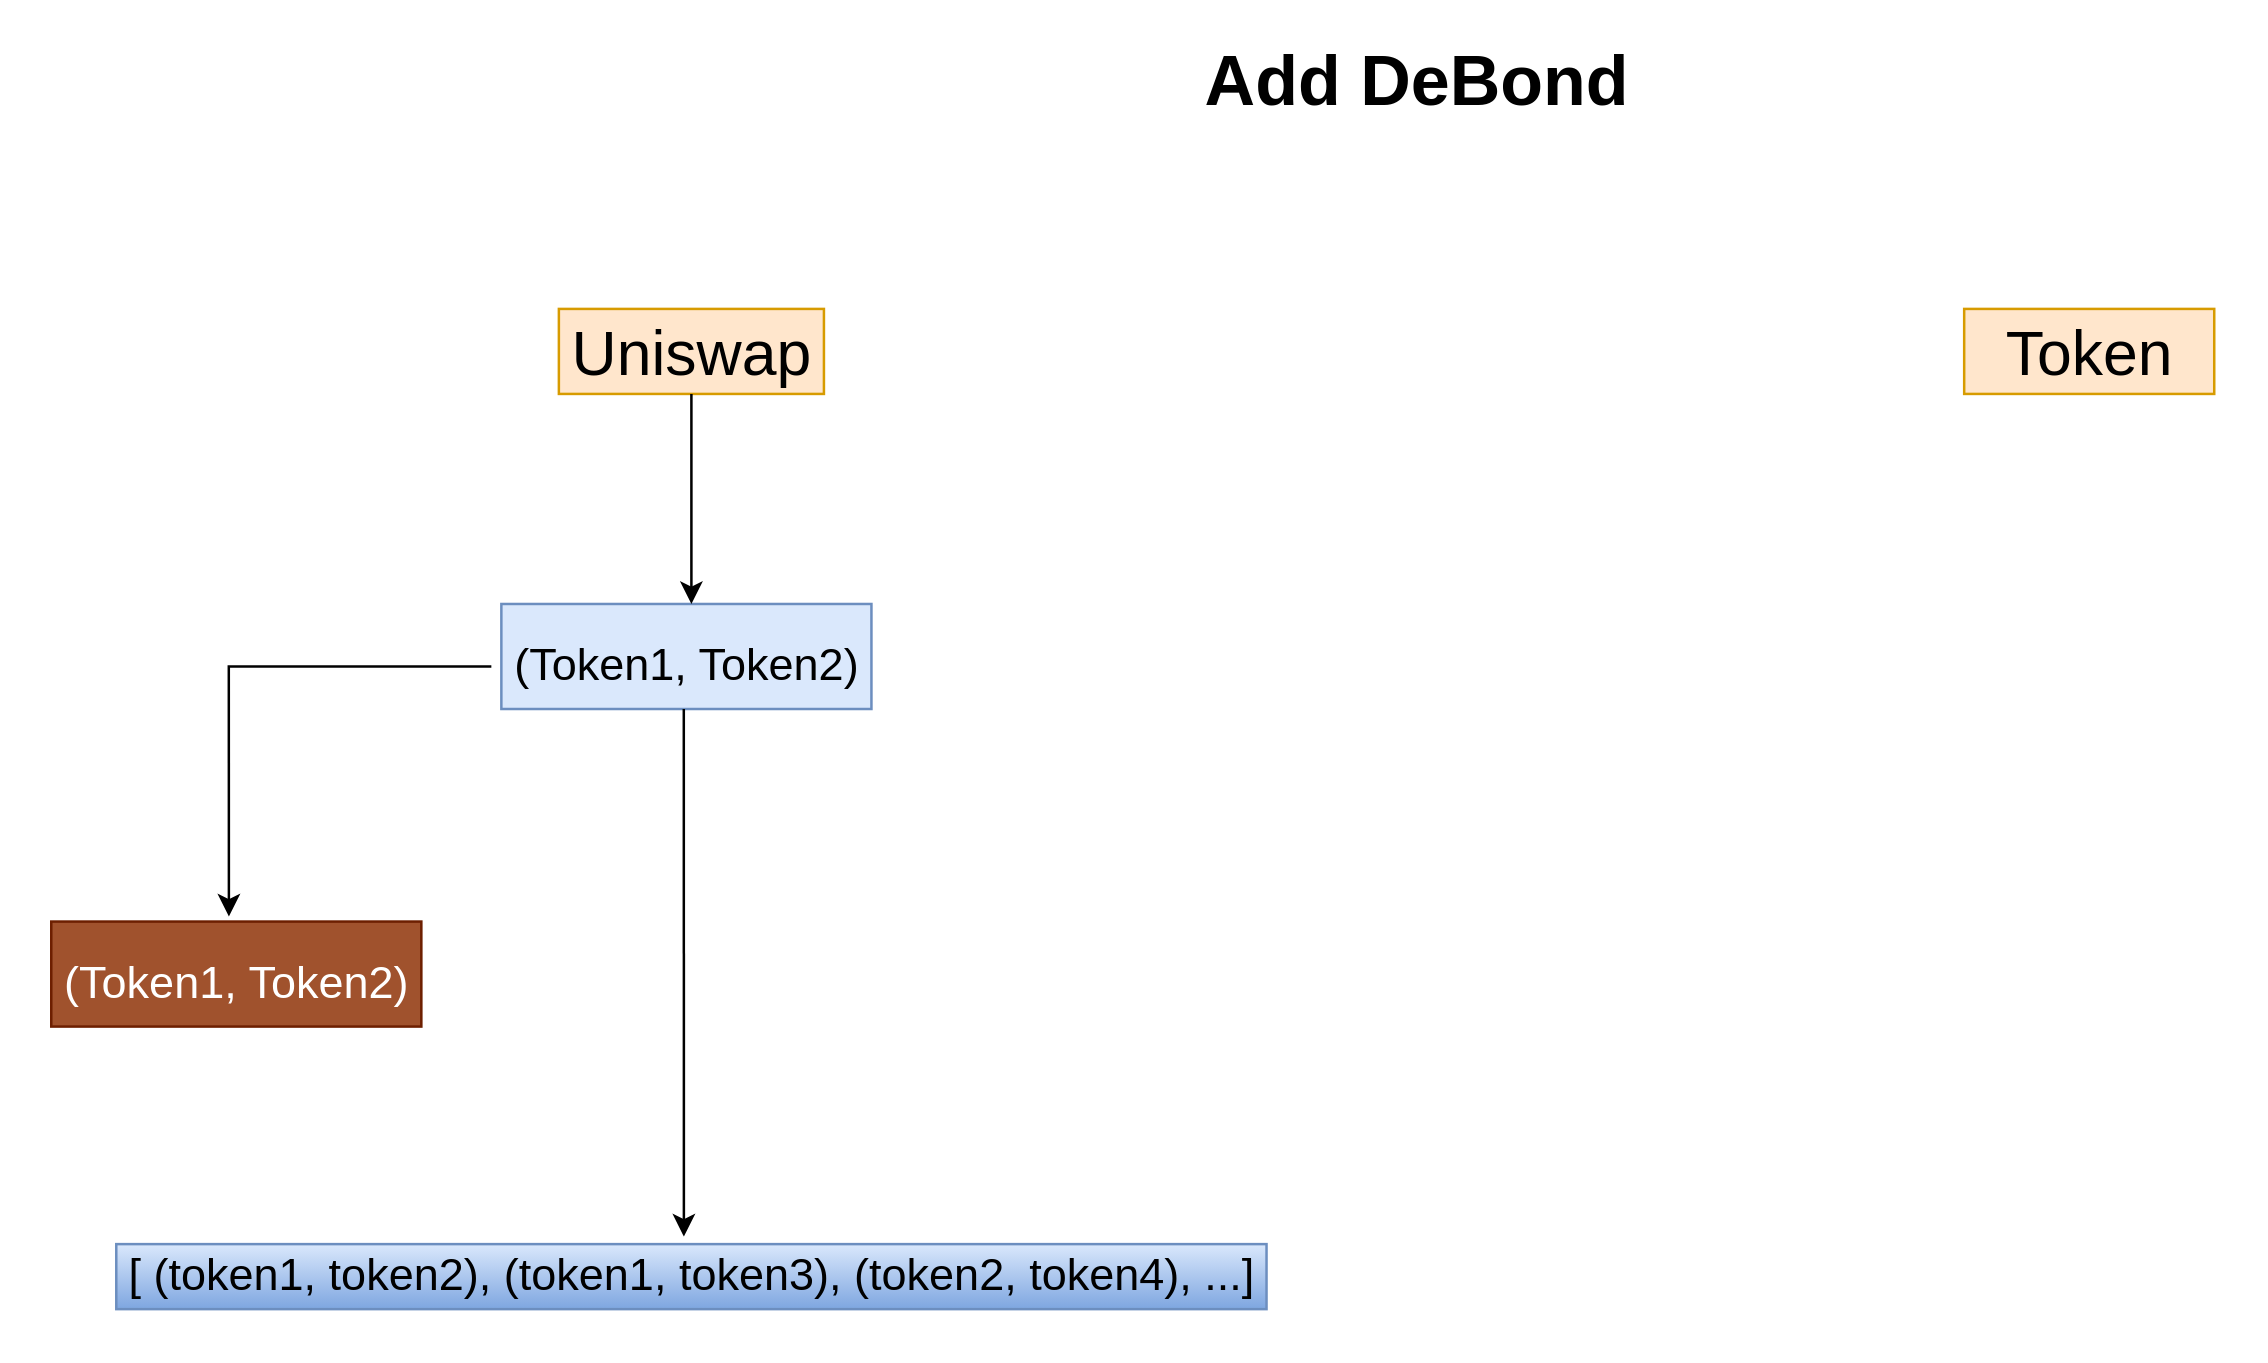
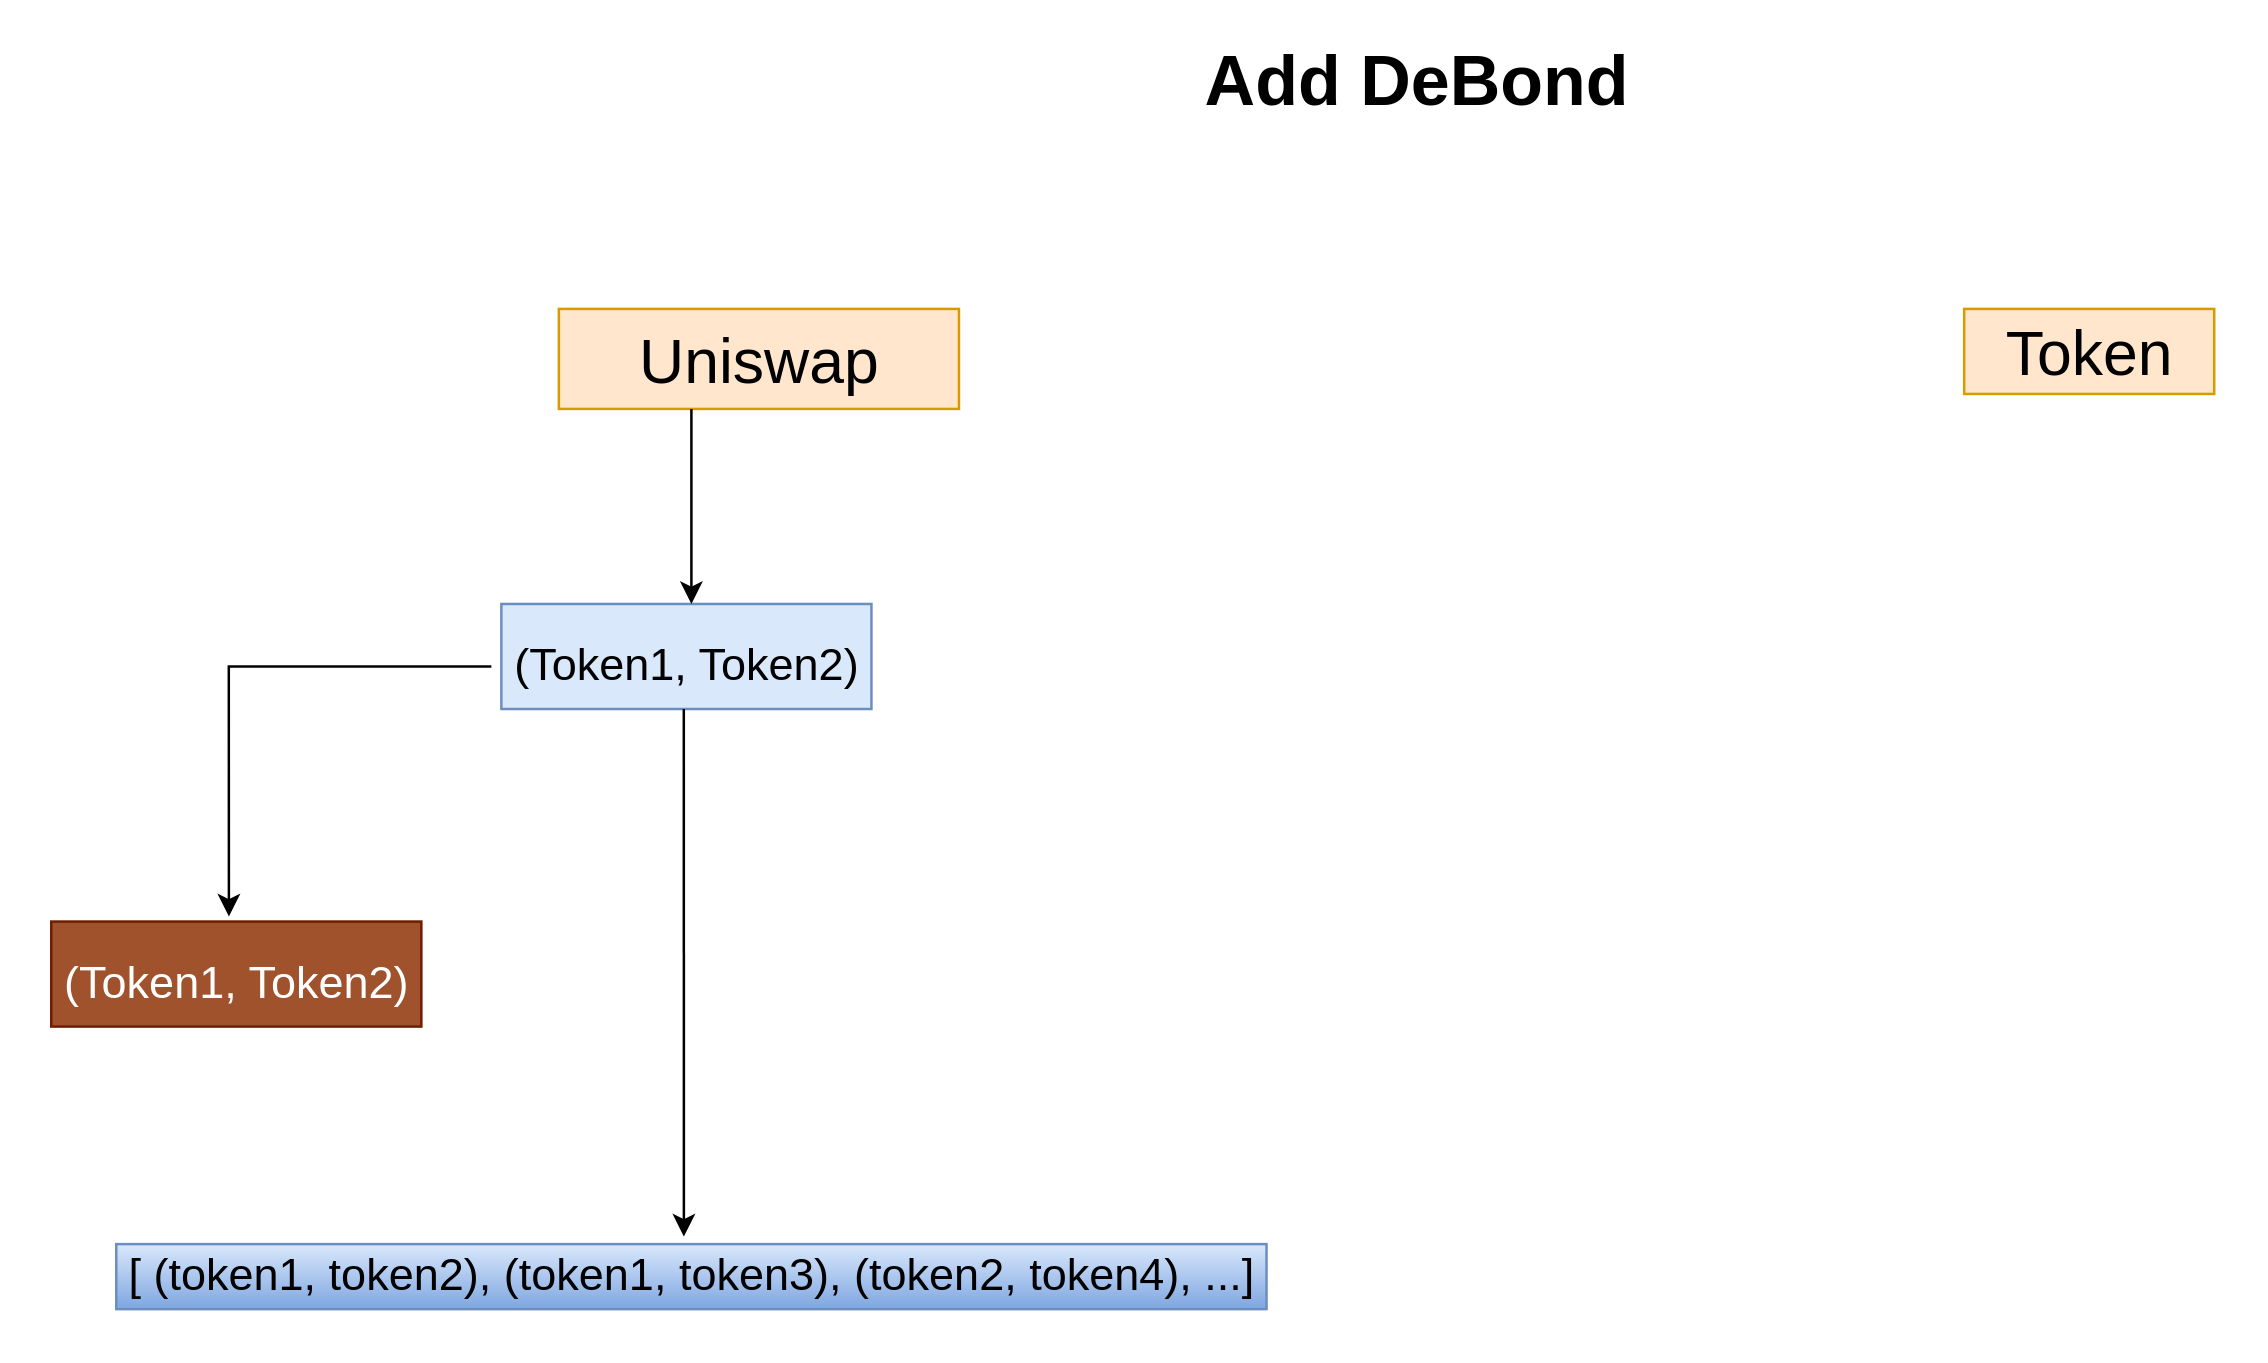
node "Uniswap": size 265x85 -> 400x100
